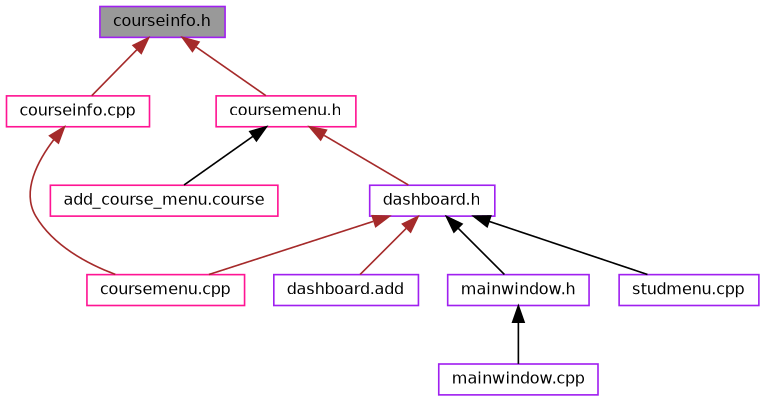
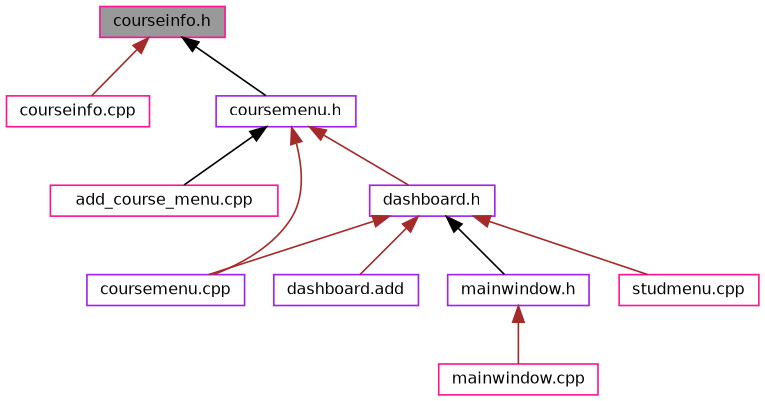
node "courseinfo.h": color purple -> deeppink
edge "coursemenu.h" -> "courseinfo.h": color brown -> black
node "coursemenu.h": color deeppink -> purple
node "add_course_menu.course": label "add_course_menu.course" -> "add_course_menu.cpp"
edge "coursemenu.cpp" -> "courseinfo.cpp": now "coursemenu.cpp" -> "coursemenu.h"
edge "studmenu.cpp" -> "dashboard.h": color black -> brown
node "coursemenu.cpp": color deeppink -> purple
node "studmenu.cpp": color purple -> deeppink
edge "mainwindow.cpp" -> "mainwindow.h": color black -> brown
node "mainwindow.cpp": color purple -> deeppink
